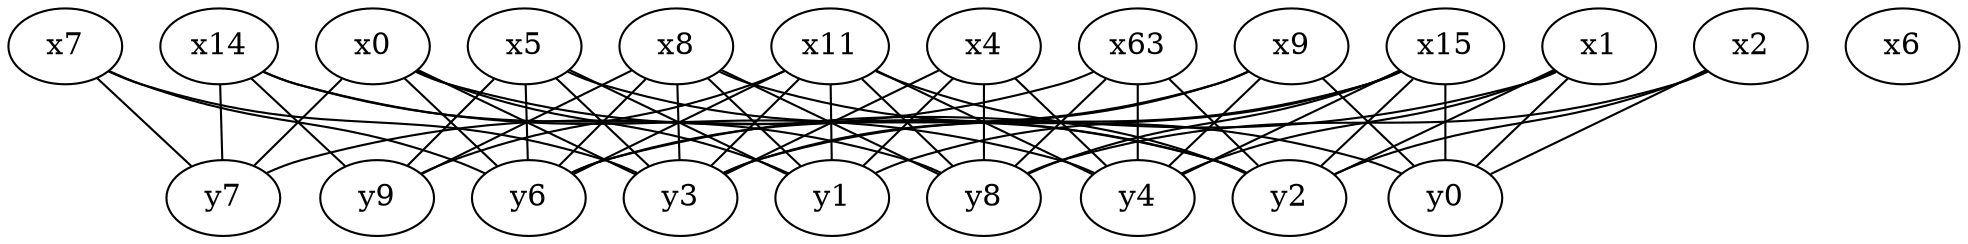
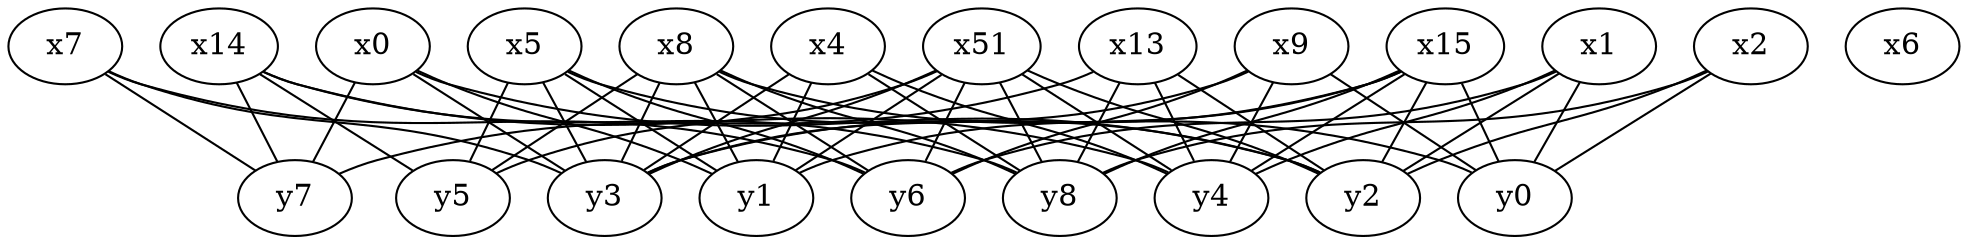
node "x11": label "x11" -> "x51"
node "x63": label "x63" -> "x13"
edge "x0" -- "y6": removed
node "y9": label "y9" -> "y5"
